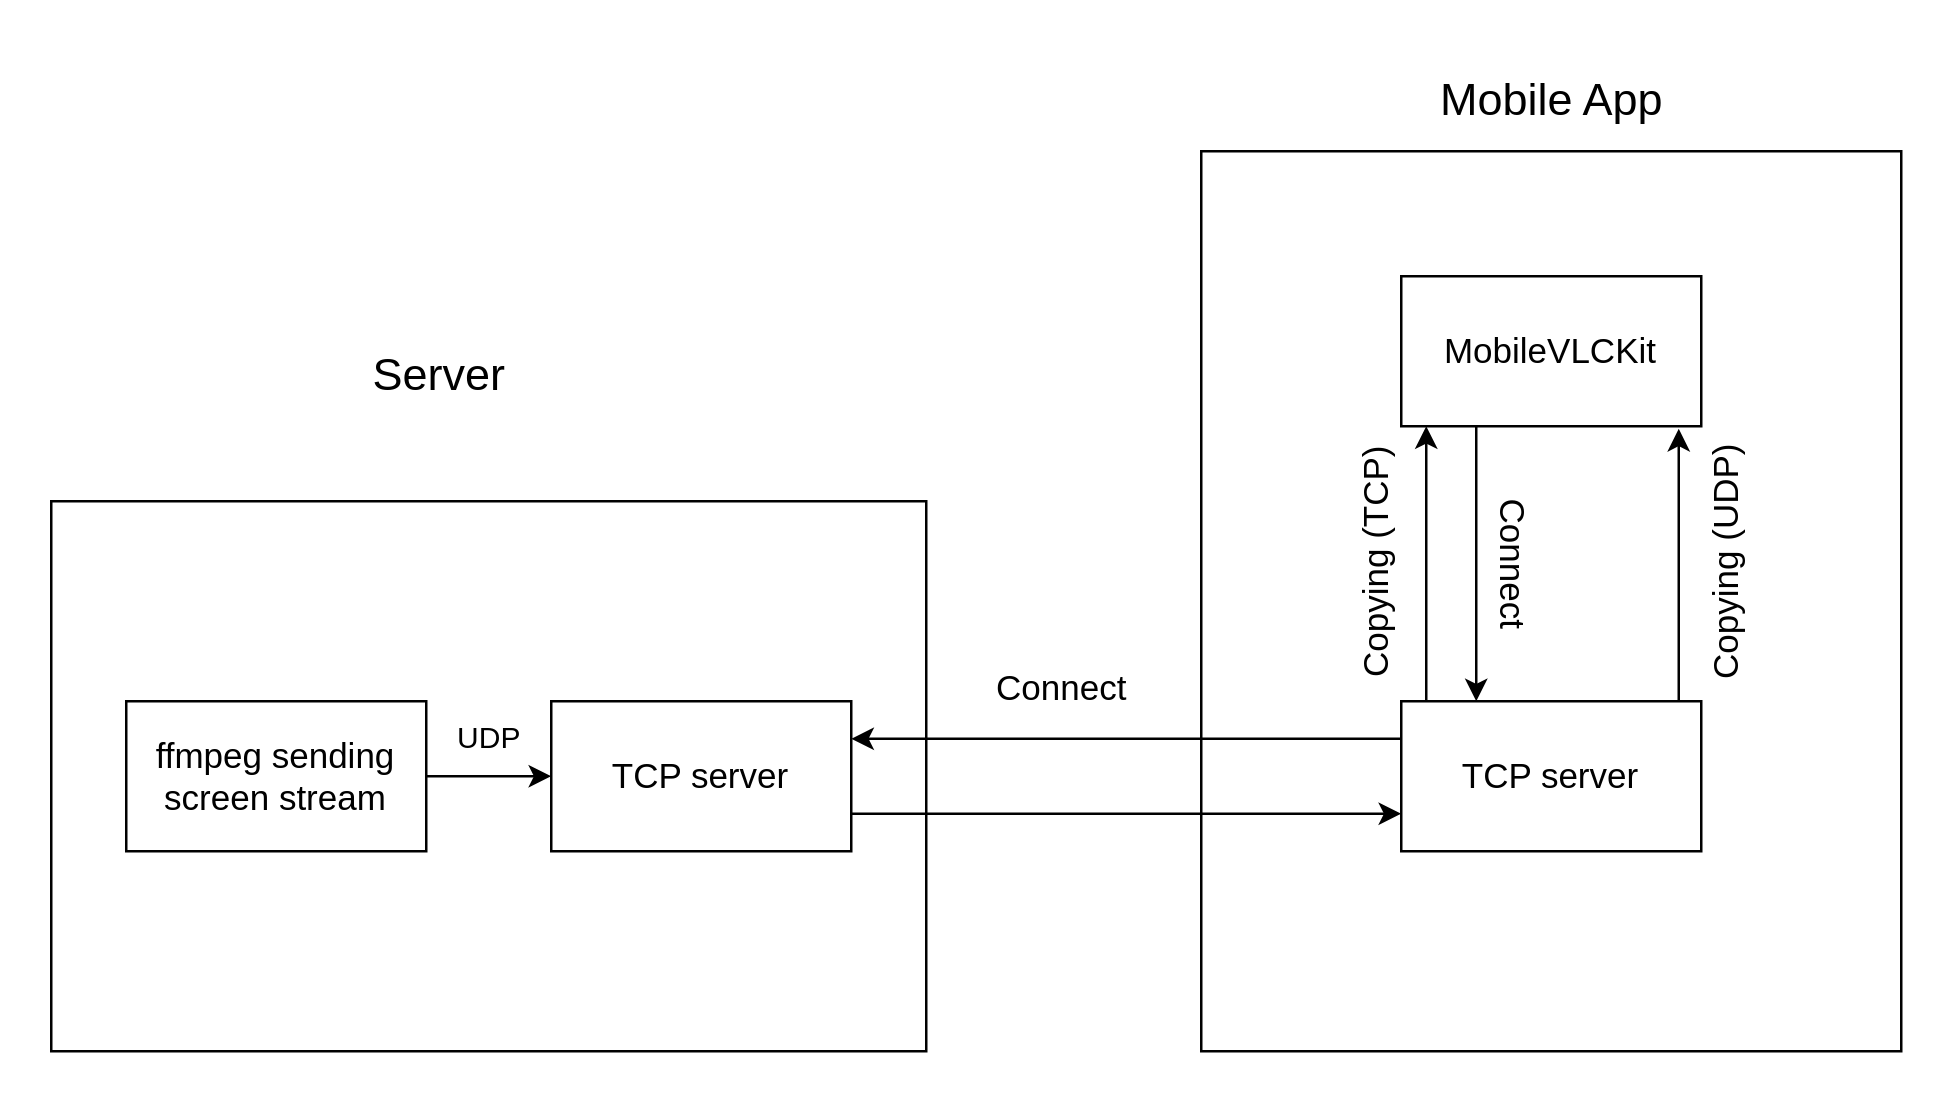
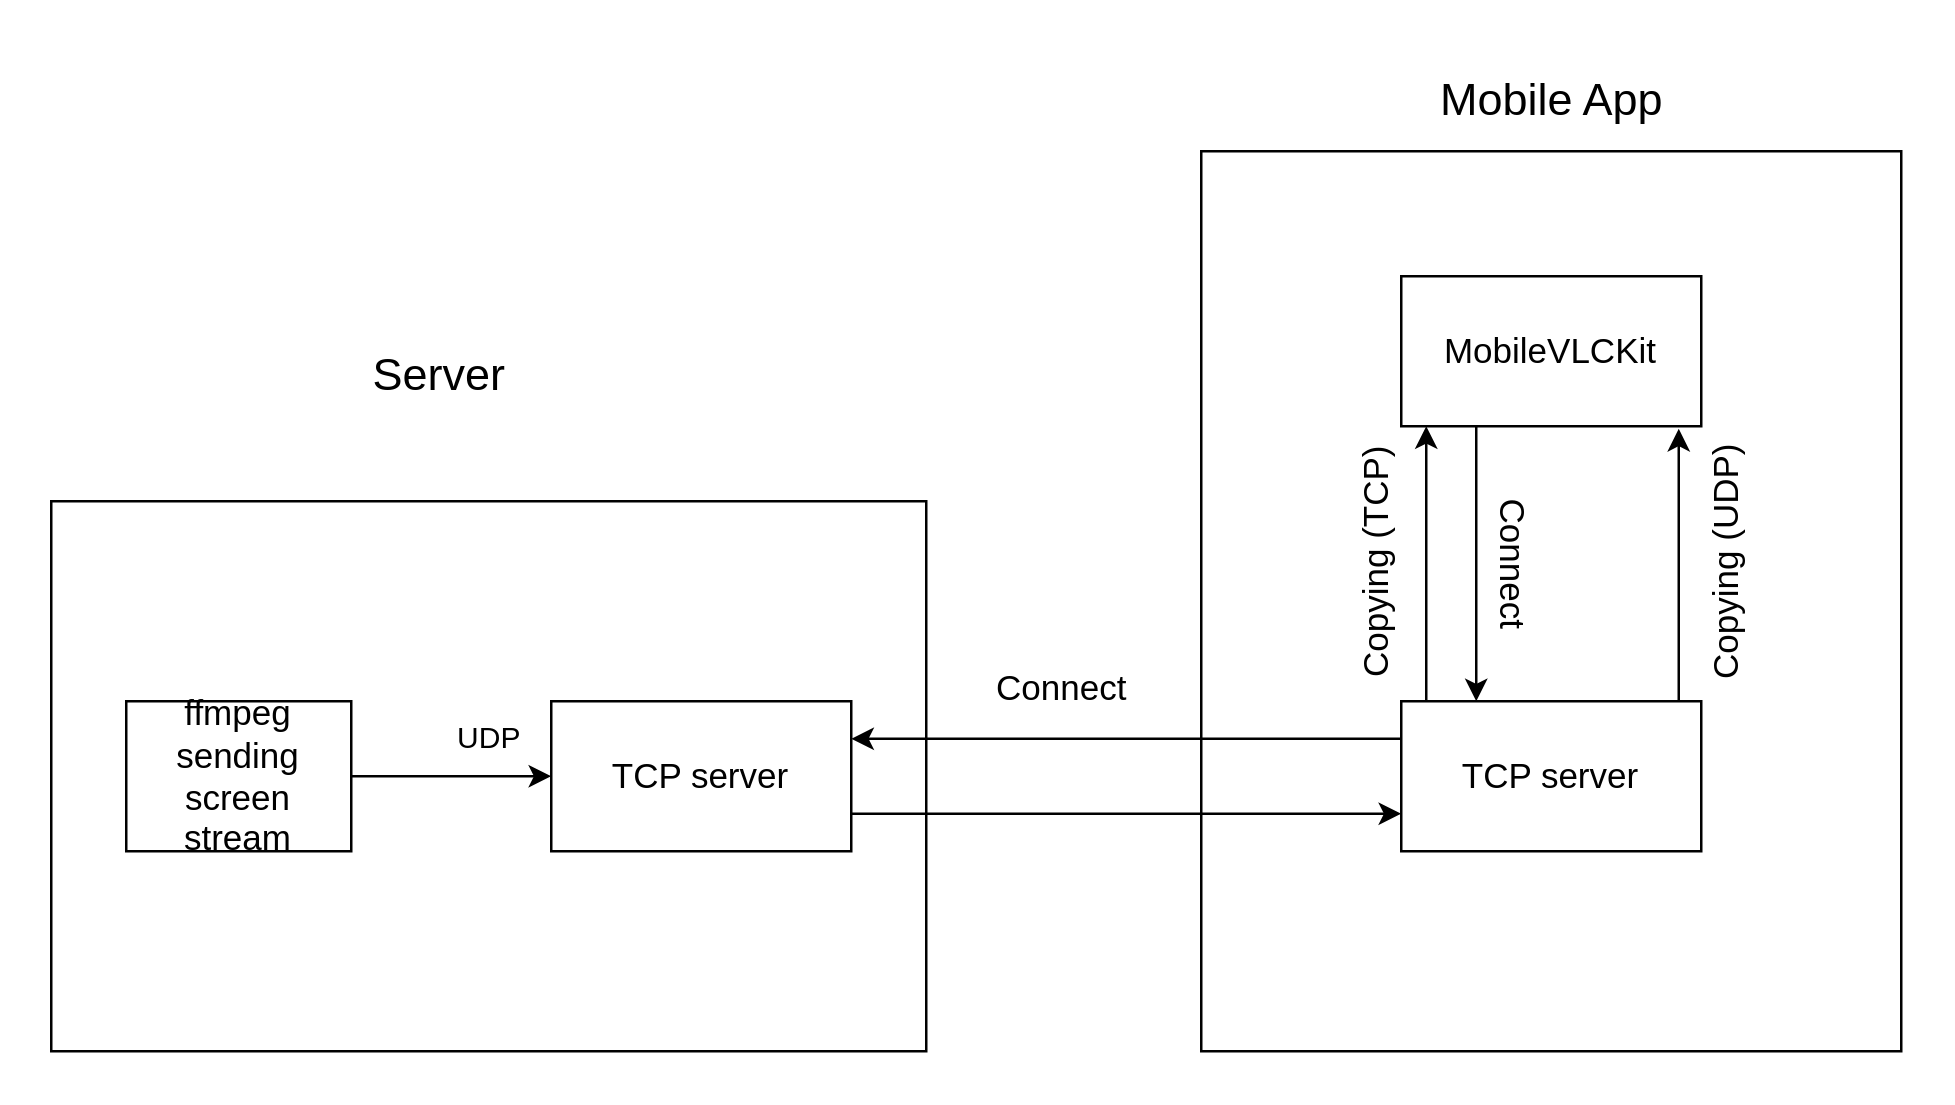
node "ffmpeg sending screen stream": size 300x150 -> 225x150
